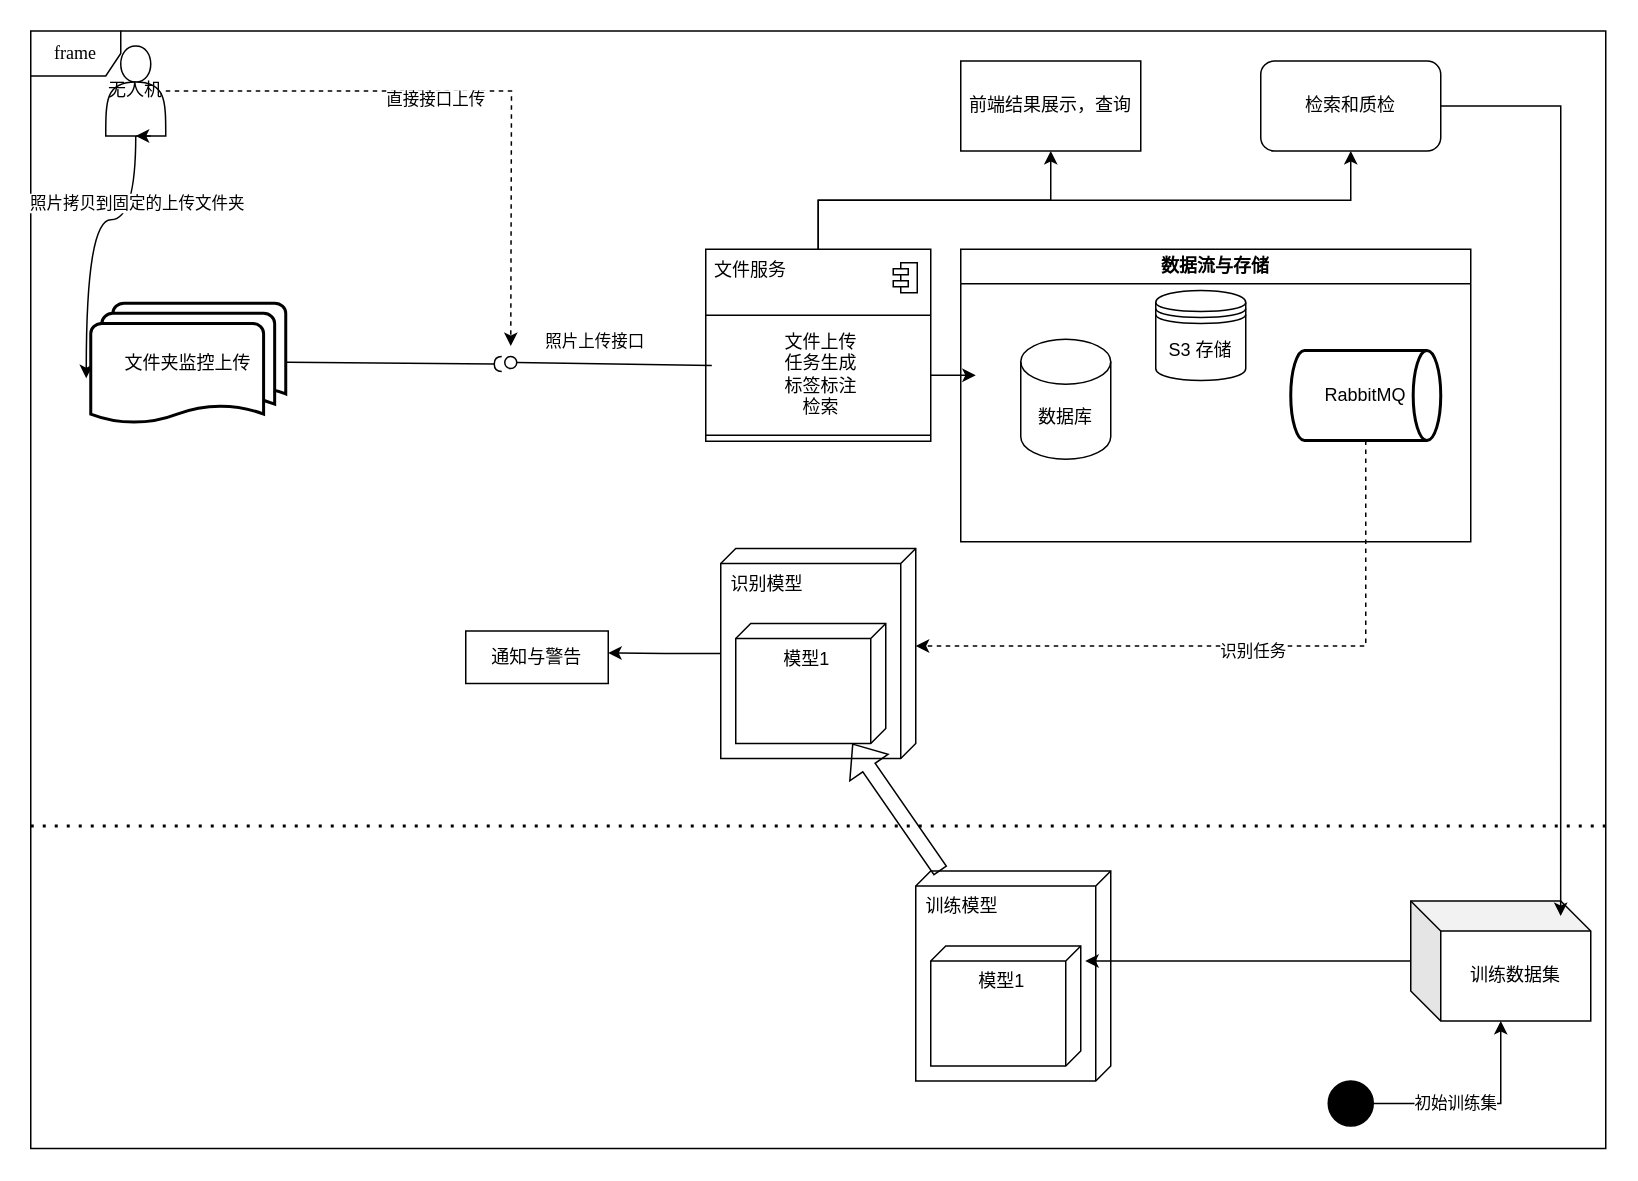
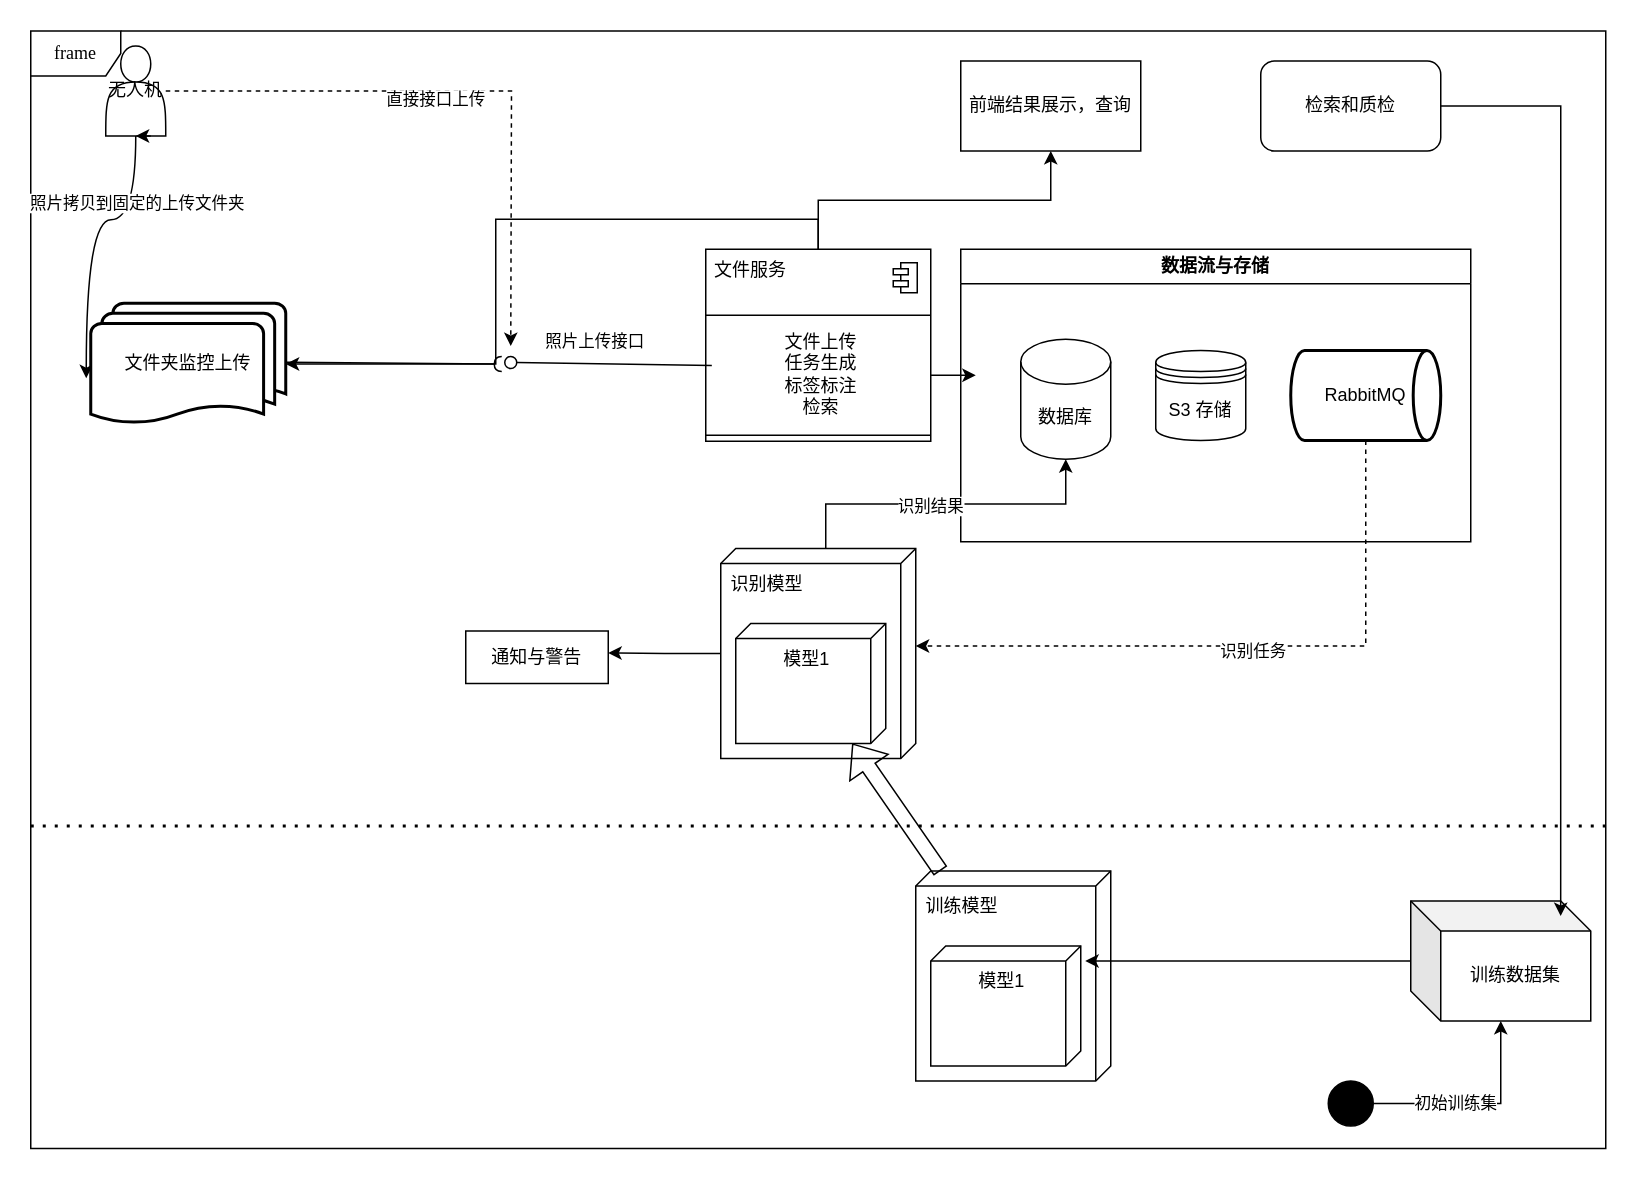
edge "文件服务" -> "检索和质检": now "文件服务" -> "文件夹监控上传"
node "S3 存储": moved (1201, 335) -> (1201, 395)
edge "识别模型" -> "数据库": added, label "识别结果"
